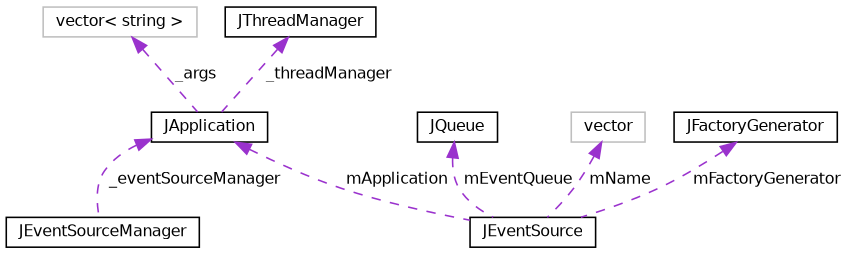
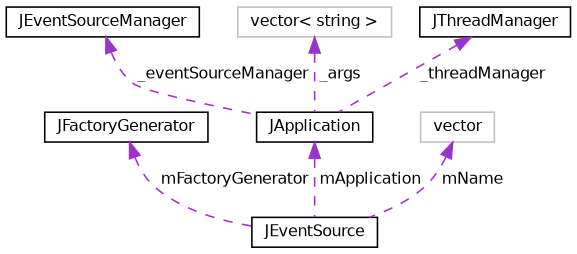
node "JQueue": removed
edge "JEventSourceManager" -> "JApplication": reversed
